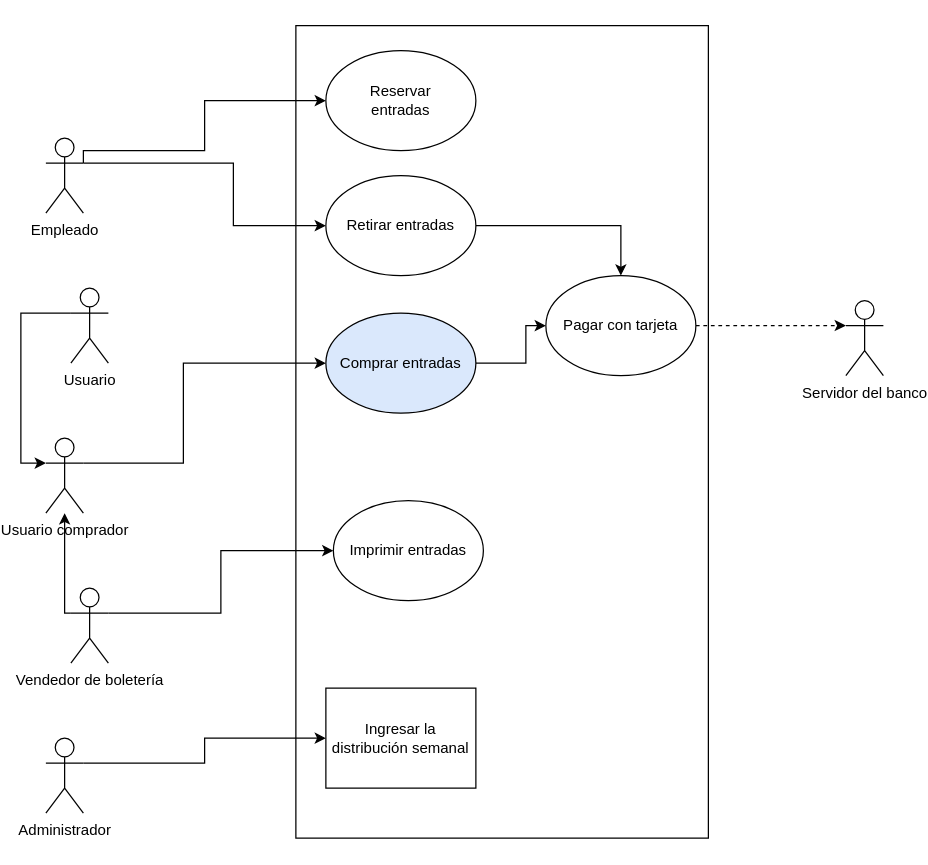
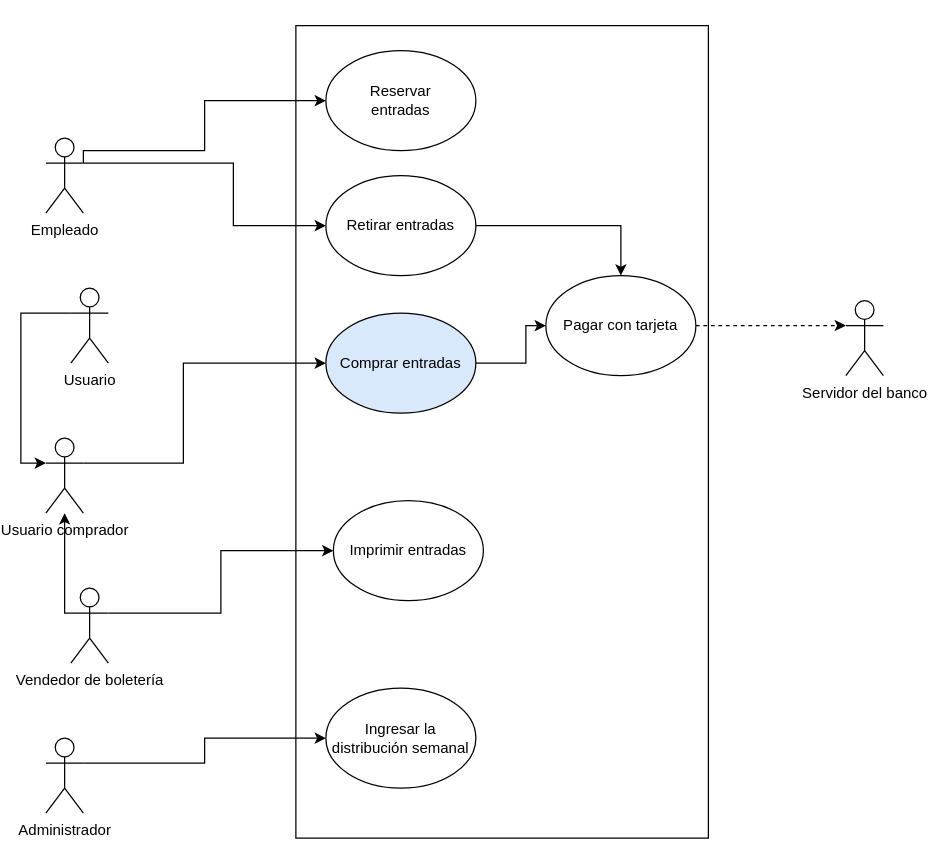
node "Ingresar la distribución semanal": shape rectangle -> ellipse
